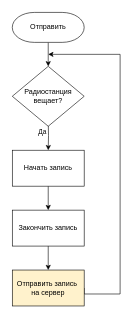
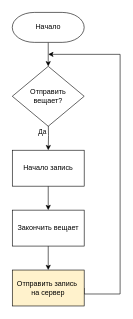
node "Отправить": label "Отправить" -> "Начало"
node "Радиостанция вещает?": label "Радиостанция вещает?" -> "Отправить вещает?"
node "Начать запись": label "Начать запись" -> "Начало запись"
node "Закончить запись": label "Закончить запись" -> "Закончить вещает"
